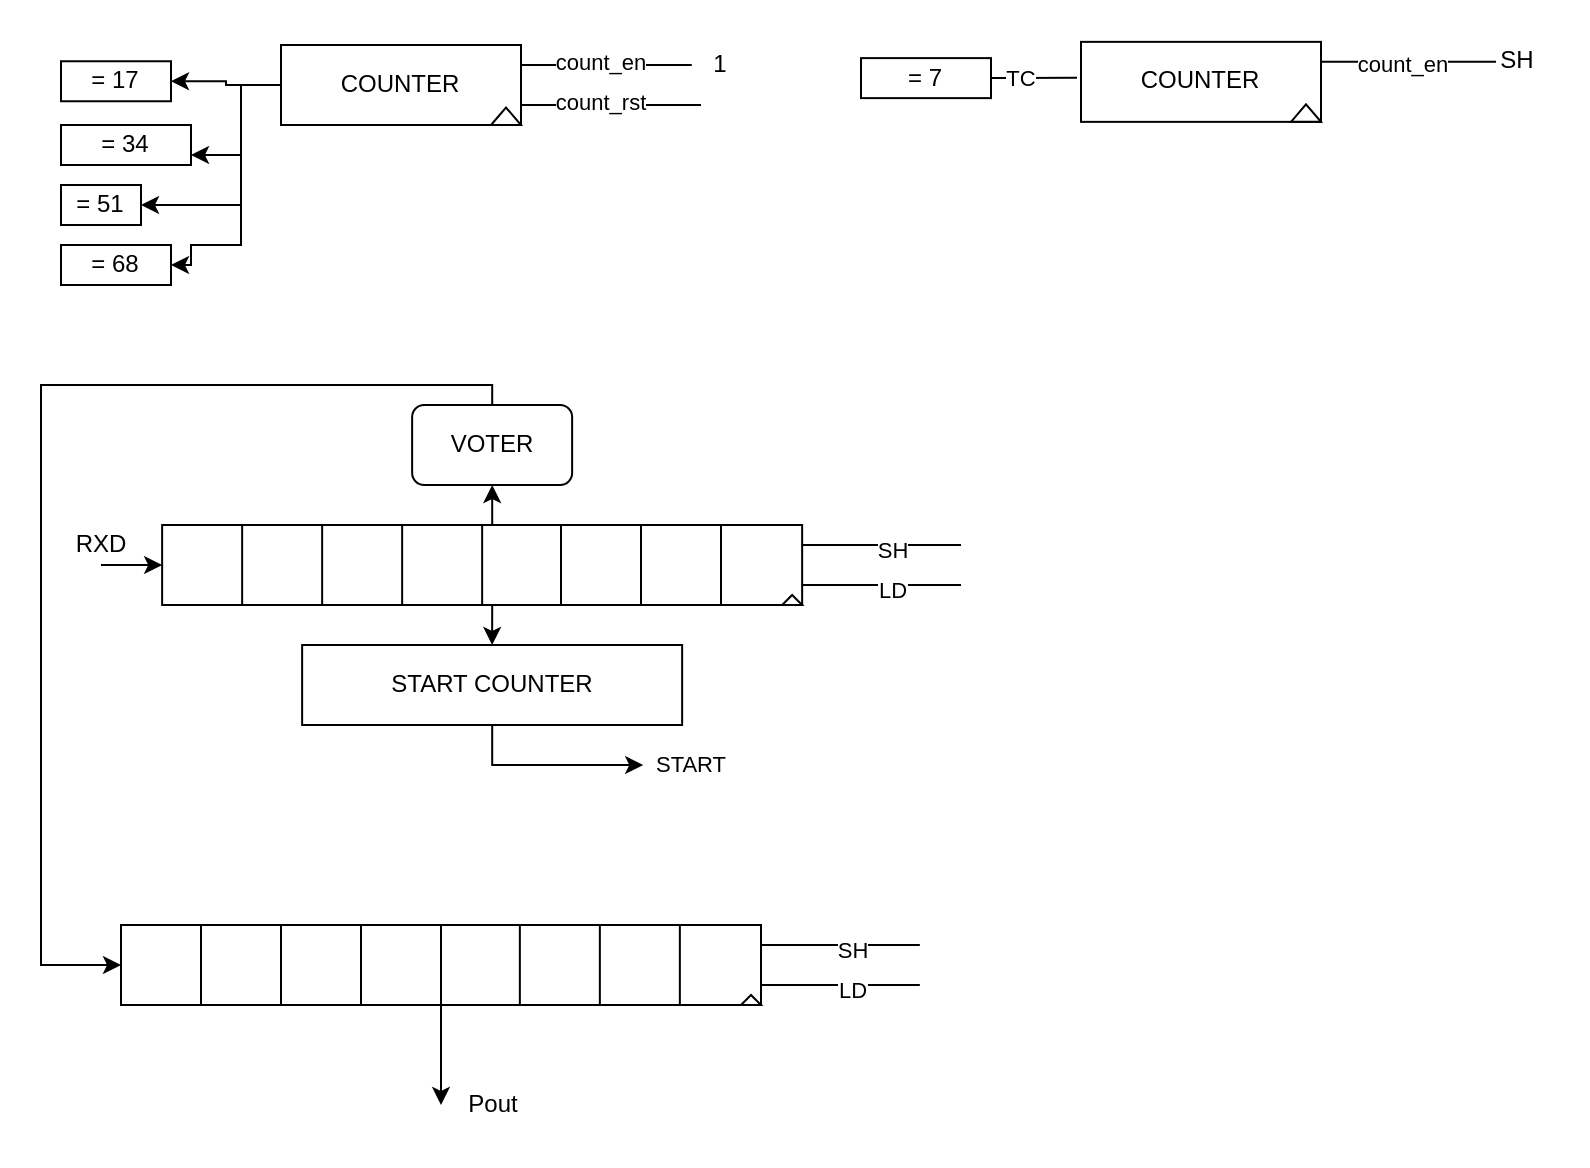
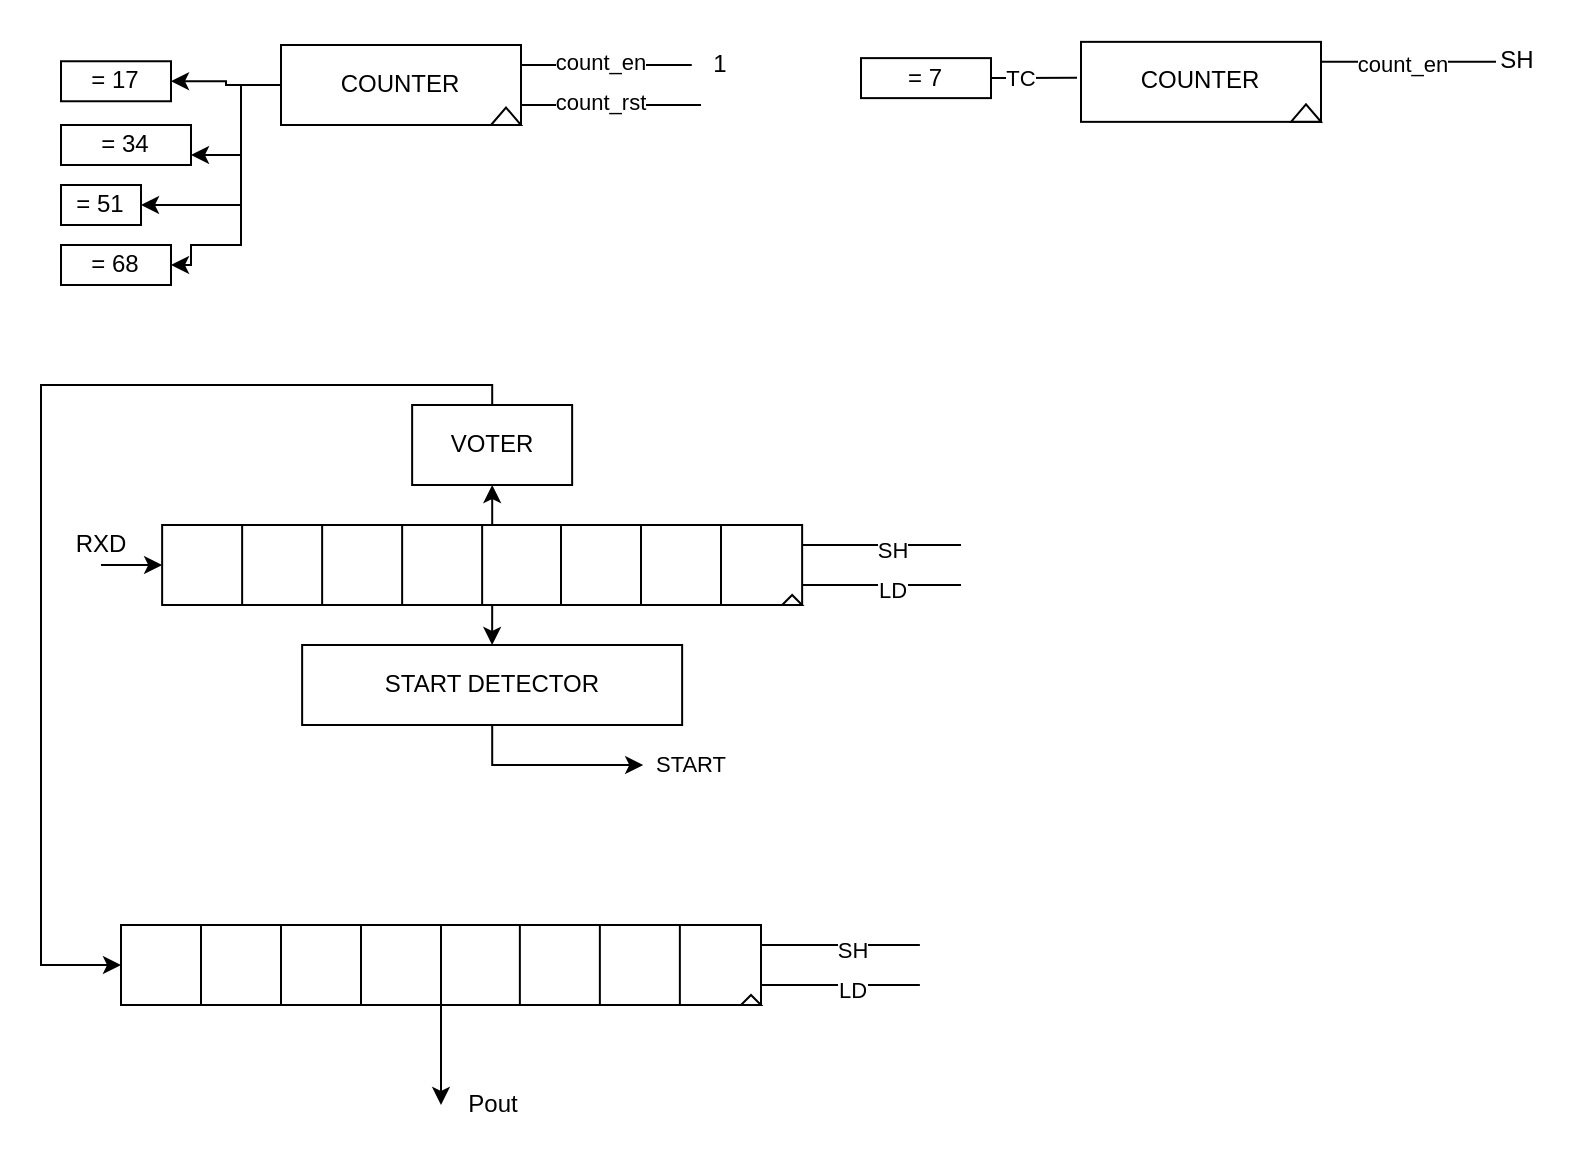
node "VOTER": shape rounded rectangle -> rectangle
node "START COUNTER": label "START COUNTER" -> "START DETECTOR"
